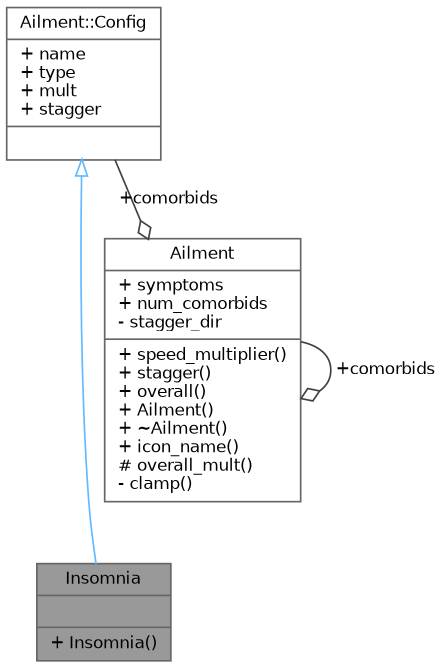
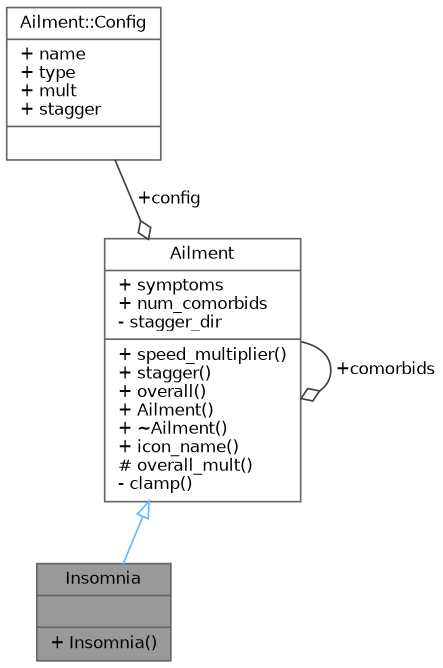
edge "Ailment::Config" -> "Ailment": label " +comorbids" -> " +config"
edge "Insomnia" -> "Ailment::Config": now "Insomnia" -> "Ailment"
